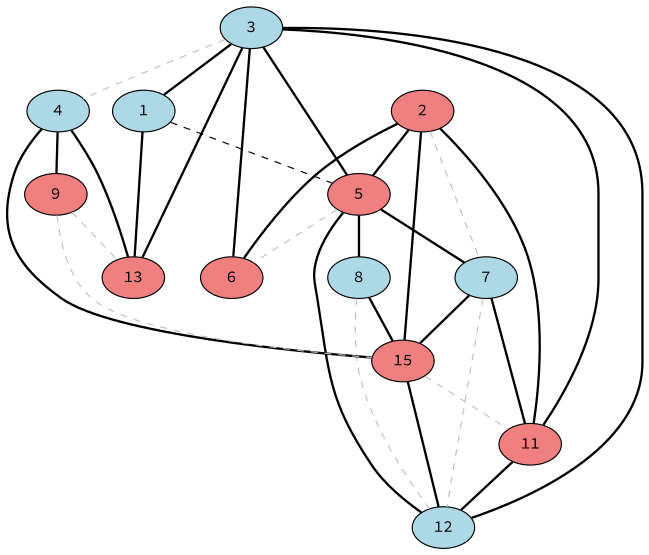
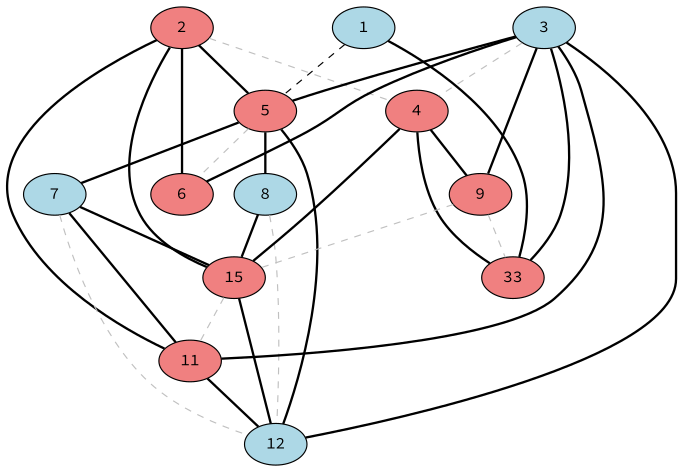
edge "3" -- "1": now "3" -- "9"
node "4": fillcolor lightblue -> lightcoral
edge "2" -- "7": now "2" -- "4"
node "13": label "13" -> "33"
